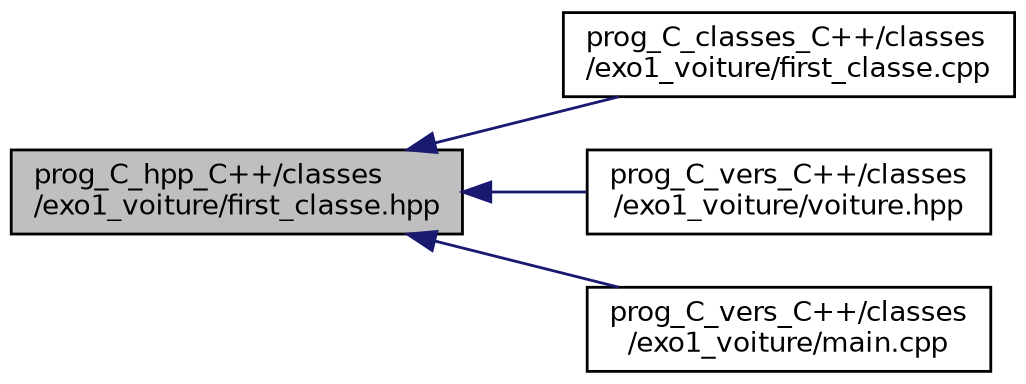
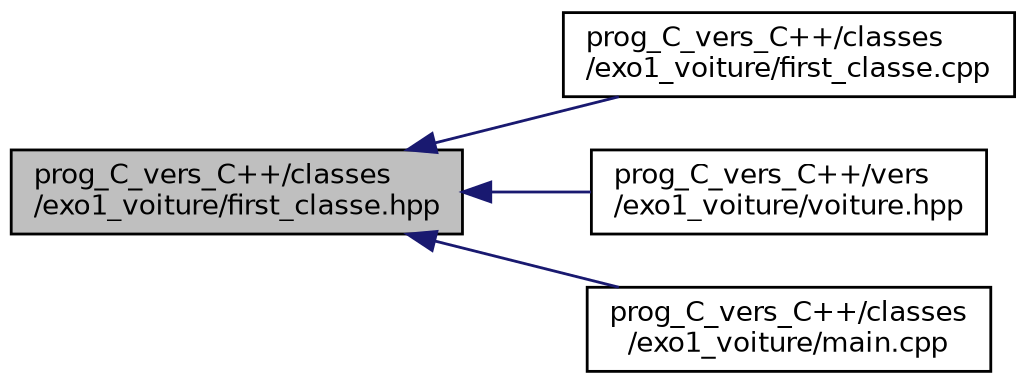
node "prog_C_classes_C++/classes /exo1_voiture/first_classe.cpp": label "prog_C_classes_C++/classes /exo1_voiture/first_classe.cpp" -> "prog_C_vers_C++/classes /exo1_voiture/first_classe.cpp"
node "prog_C_hpp_C++/classes /exo1_voiture/first_classe.hpp": label "prog_C_hpp_C++/classes /exo1_voiture/first_classe.hpp" -> "prog_C_vers_C++/classes /exo1_voiture/first_classe.hpp"
node "prog_C_vers_C++/classes /exo1_voiture/voiture.hpp": label "prog_C_vers_C++/classes /exo1_voiture/voiture.hpp" -> "prog_C_vers_C++/vers /exo1_voiture/voiture.hpp"
